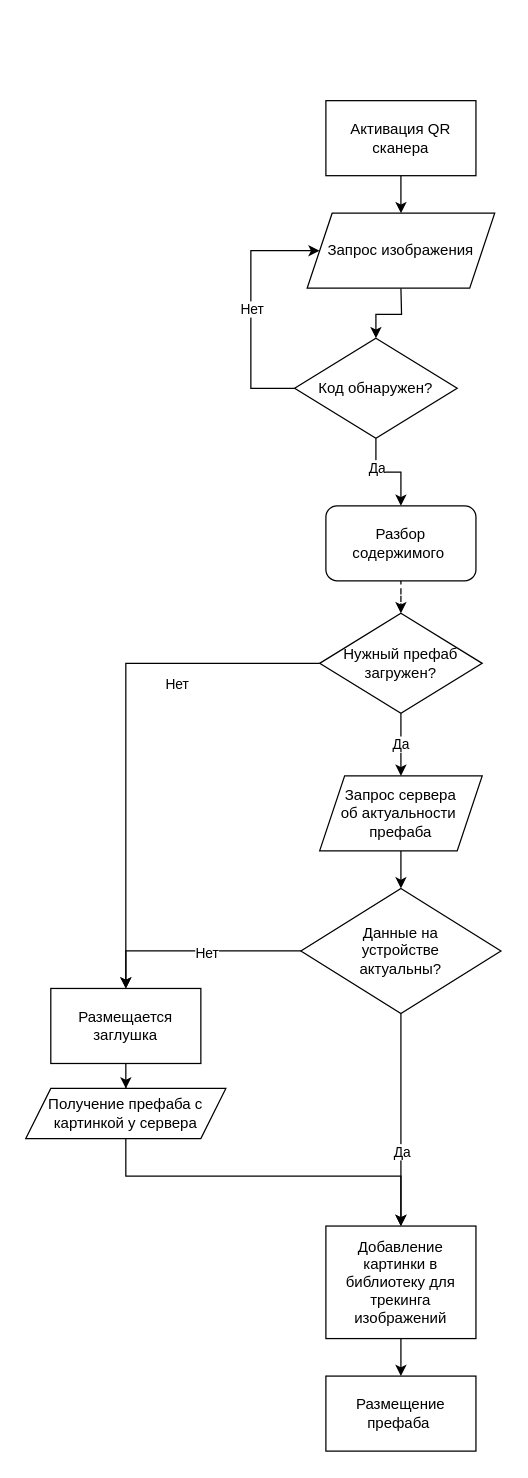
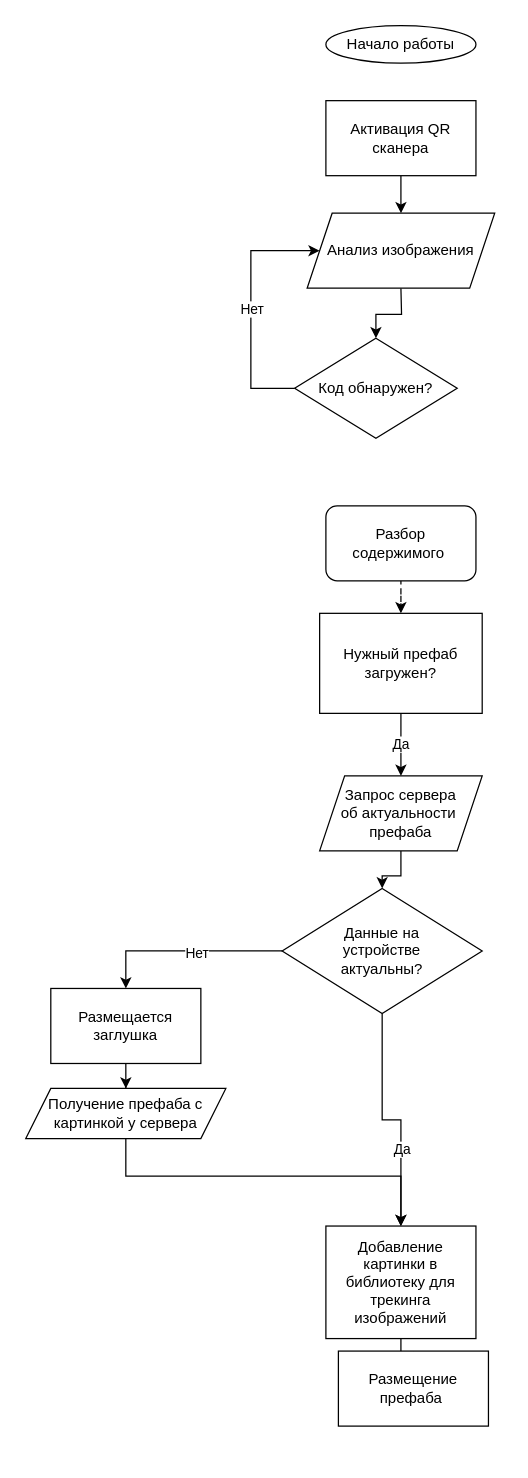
node "Начало работы": added
node "Запрос изображения": label "Запрос изображения" -> "Анализ изображения"
edge "Код обнаружен?" -> "Разбор содержимого": removed, label "Да"
node "Нужный префаб загружен?": shape diamond -> rectangle
edge "Нужный префаб загружен?" -> "Размещается заглушка": removed, label "Нет"
node "Данные на устройстве актуальны?": moved (401, 951) -> (382, 951)
node "Размещение префаба": moved (401, 1413) -> (413, 1388)
